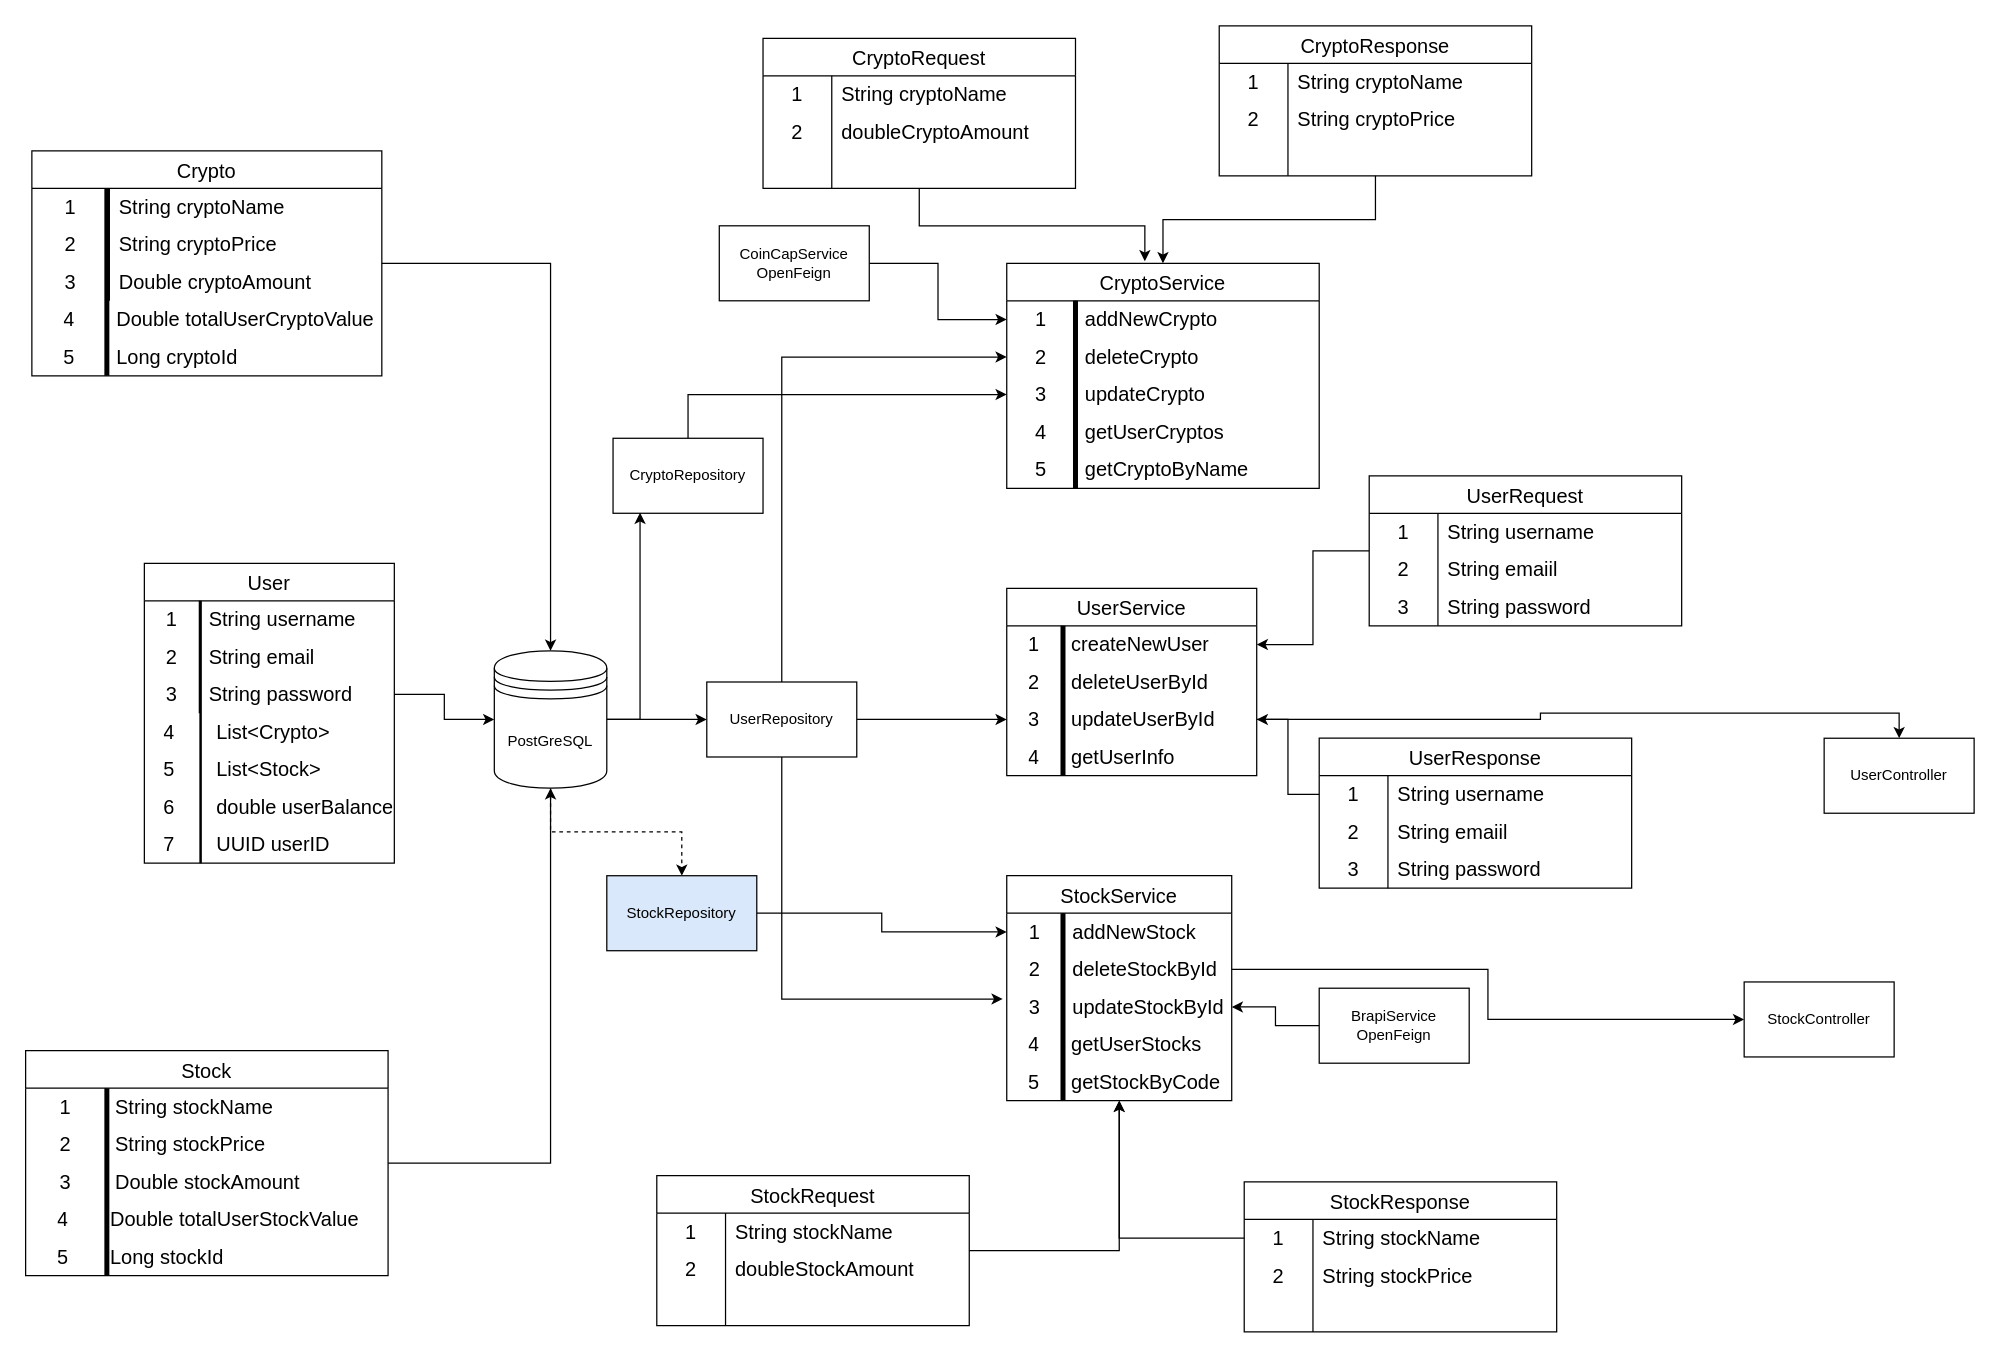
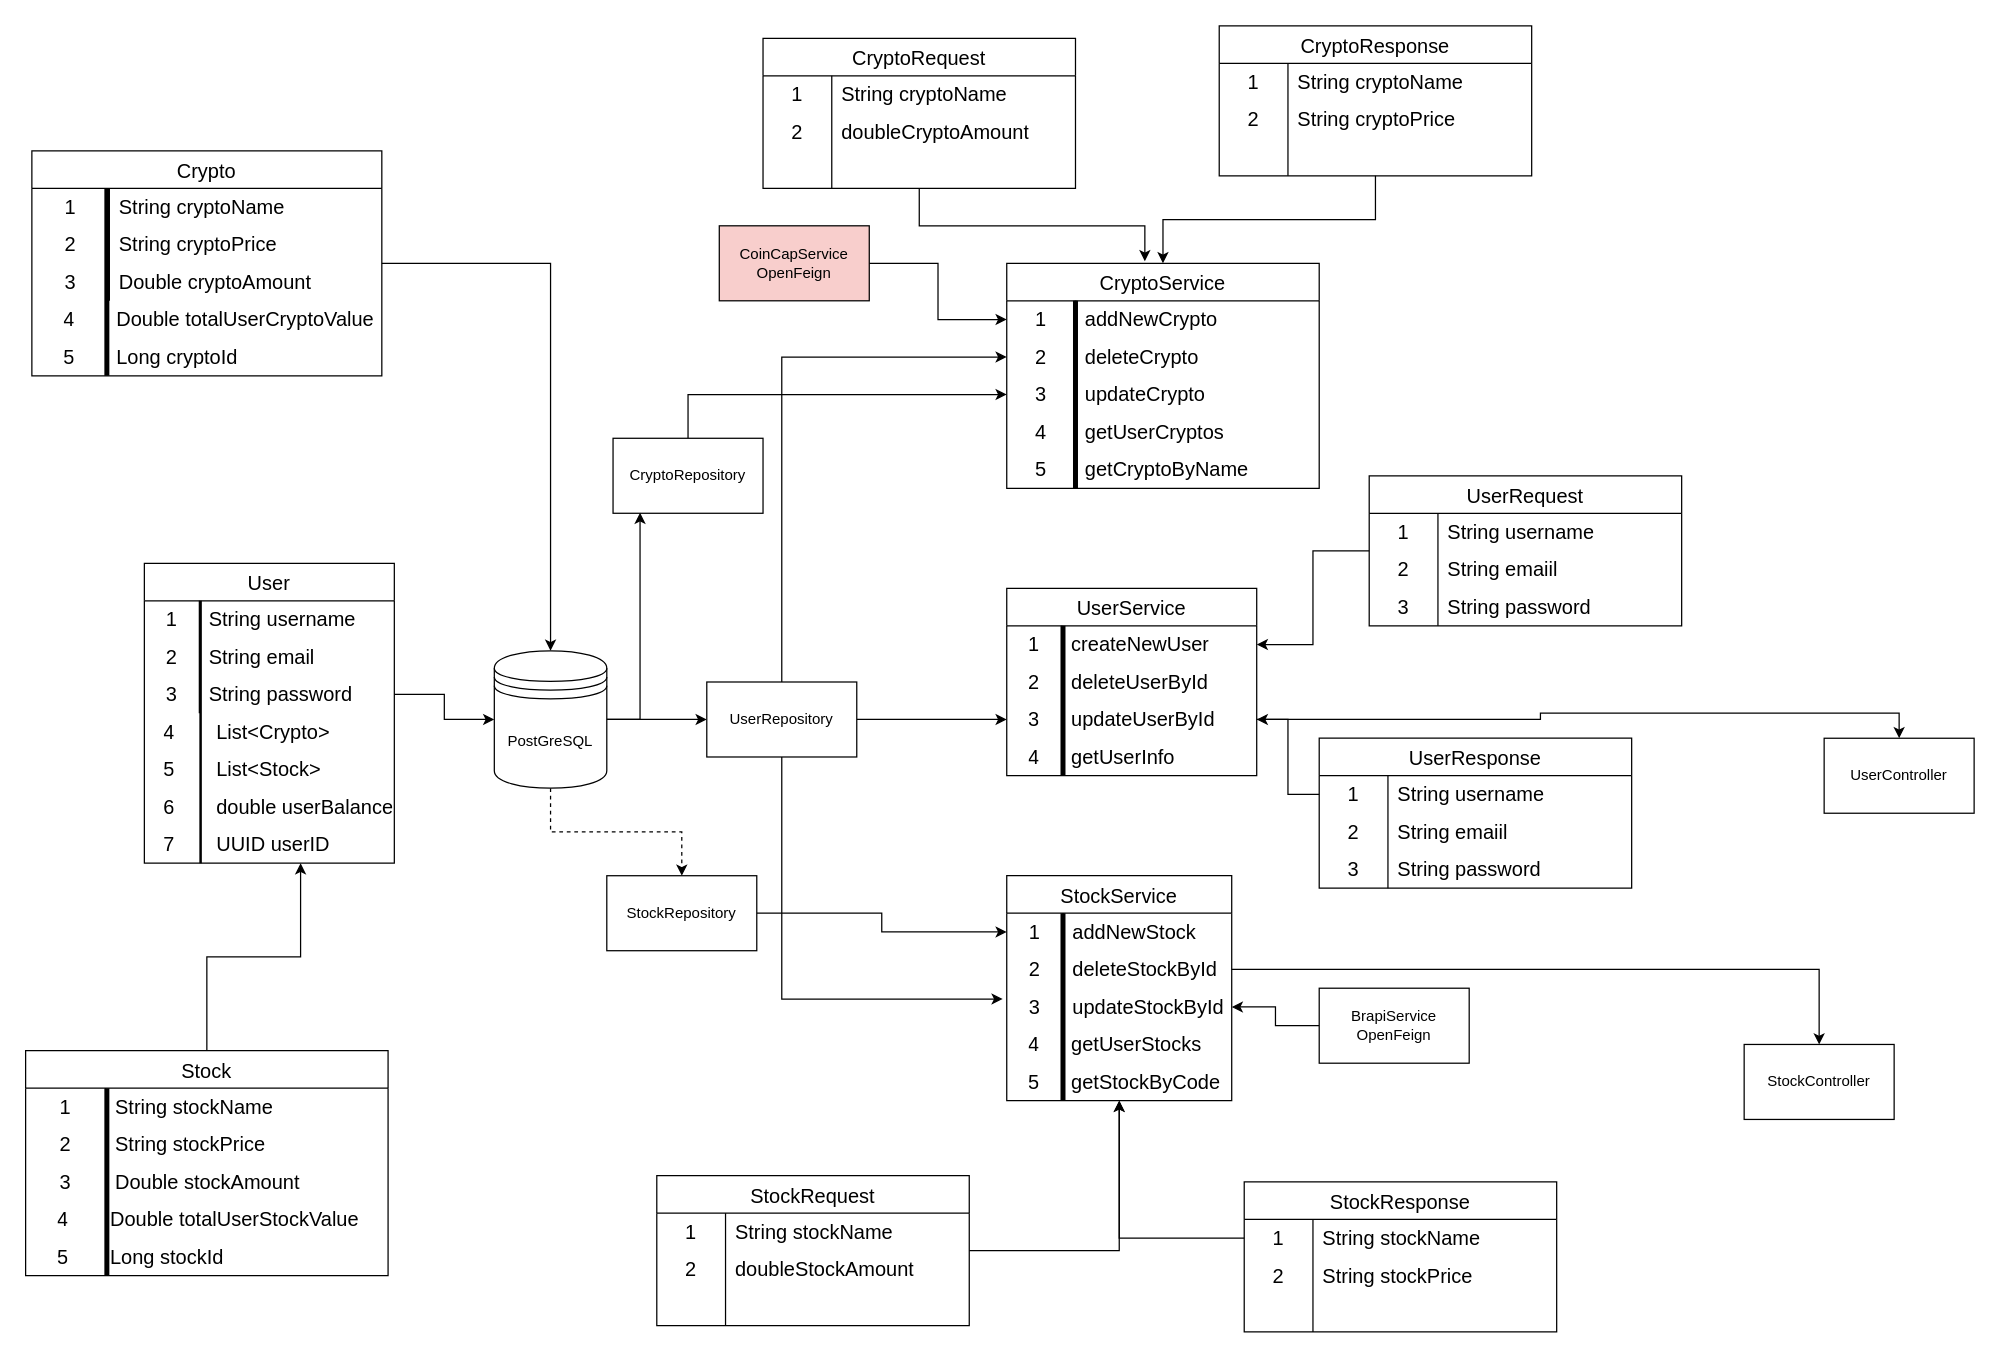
node "CoinCapService OpenFeign": fillcolor #ffffff -> #f8cecc
node "StockRepository": fillcolor #dae8fc -> #ffffff
node "StockController": moved (1819, 1019) -> (1819, 1082)
edge "Stock" -> "PostGreSQL": now "Stock" -> "UUID userID"
